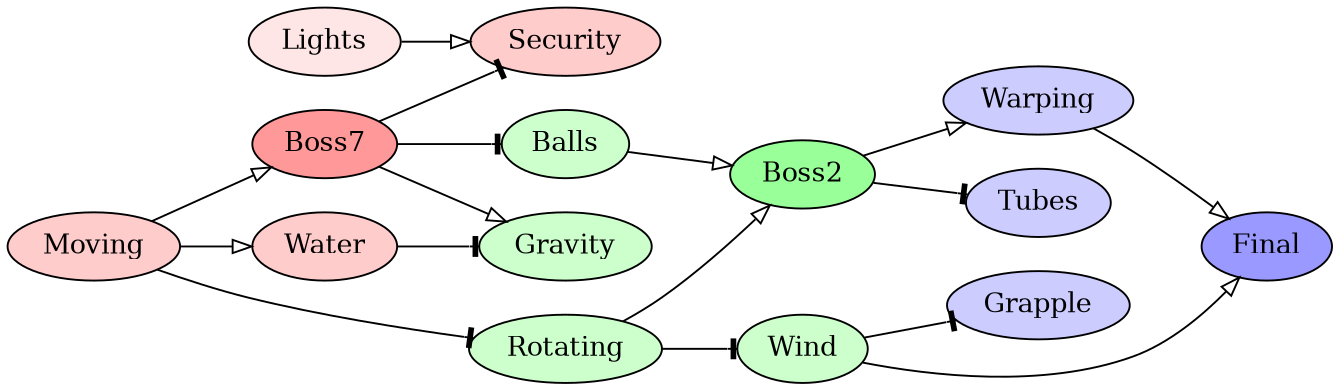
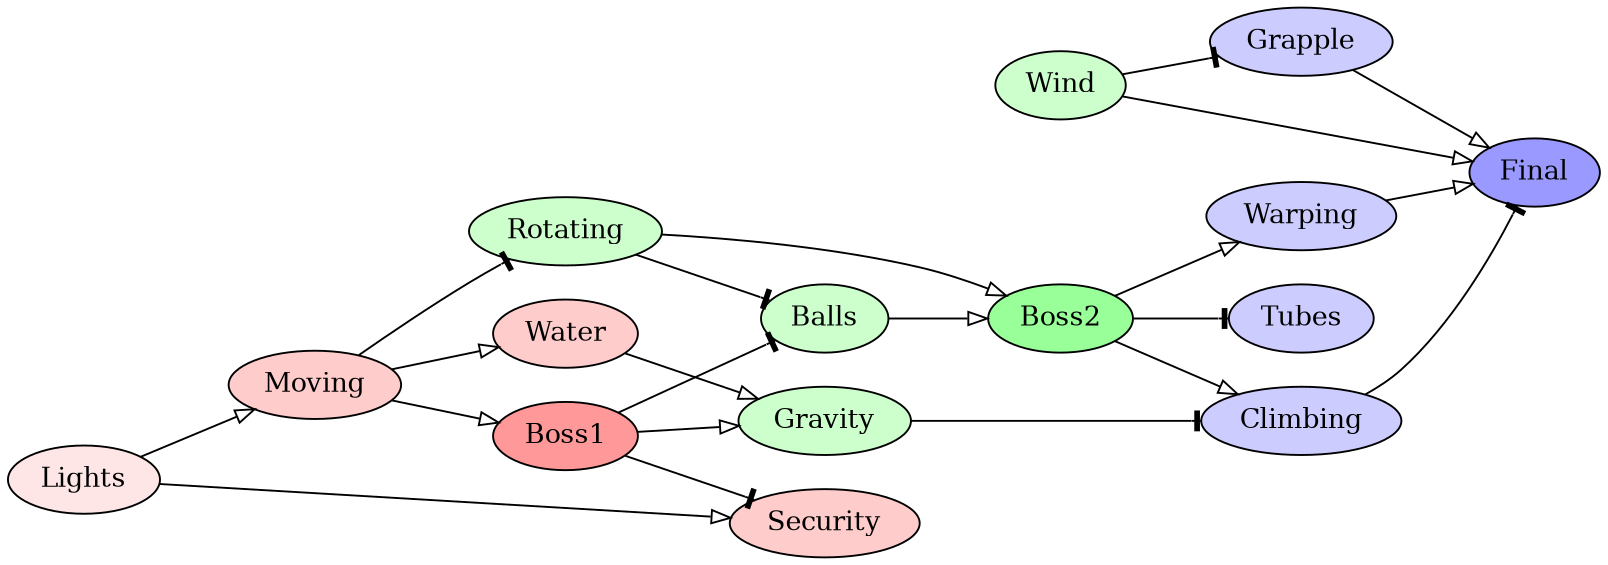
edge "Grapple" -> "Final": added
node "Boss7": label "Boss7" -> "Boss1"
edge "Water" -> "Gravity": arrowhead tee -> onormal
edge "Rotating" -> "Wind": now "Rotating" -> "Balls"
node "Climbing": added
edge "Lights" -> "Moving": added
